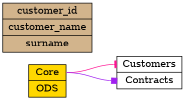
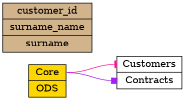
node "customer_id": text "customer_name" -> "surname_name"
